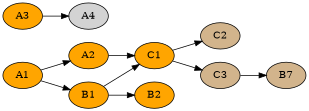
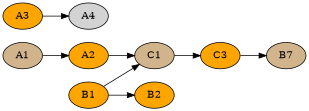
node "C2": removed
node "C1": fillcolor orange -> tan
node "A1": fillcolor orange -> tan
node "C3": fillcolor tan -> orange
edge "A1" -> "B1": removed
